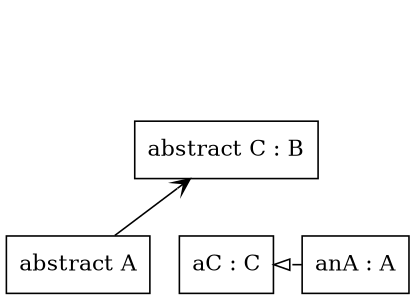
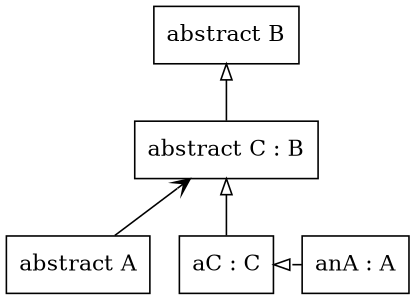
node "abstract B": added
edge "aC : C" -> "abstract C : B": added
